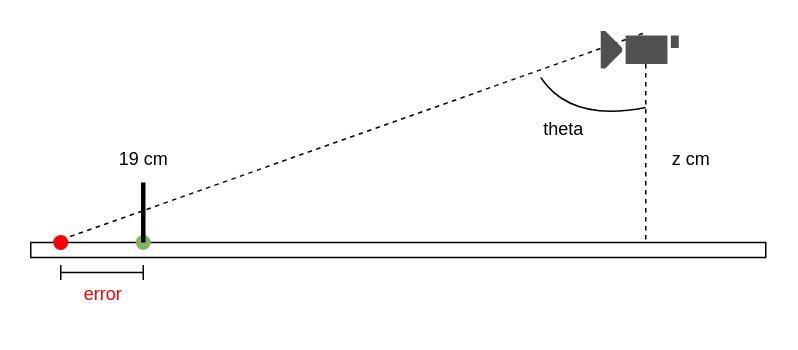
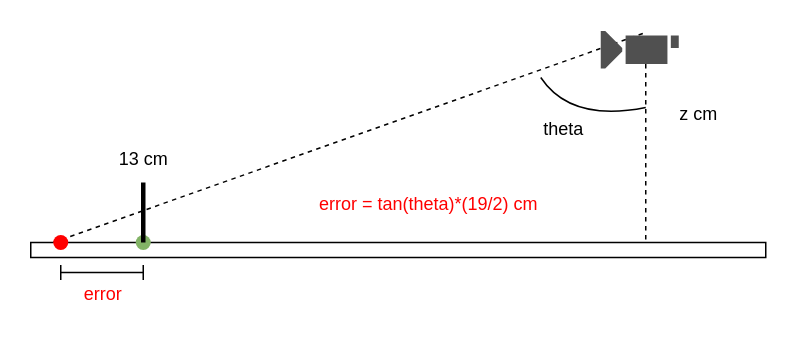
node "19 cm": label "19 cm" -> "13 cm"
node "z cm": moved (691, 160) -> (698, 115)
node "error = tan(theta)*(19/2) cm": added
